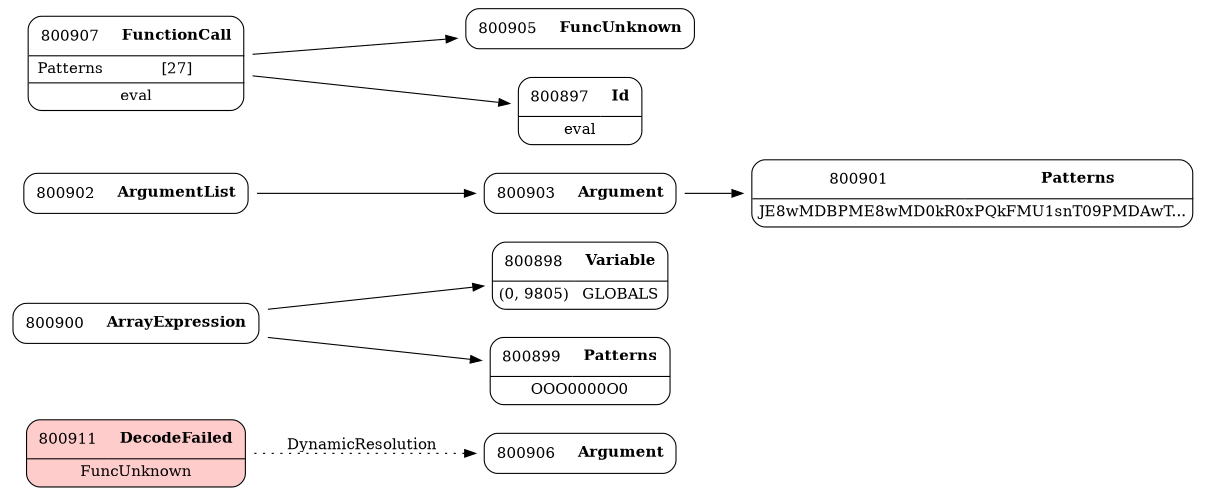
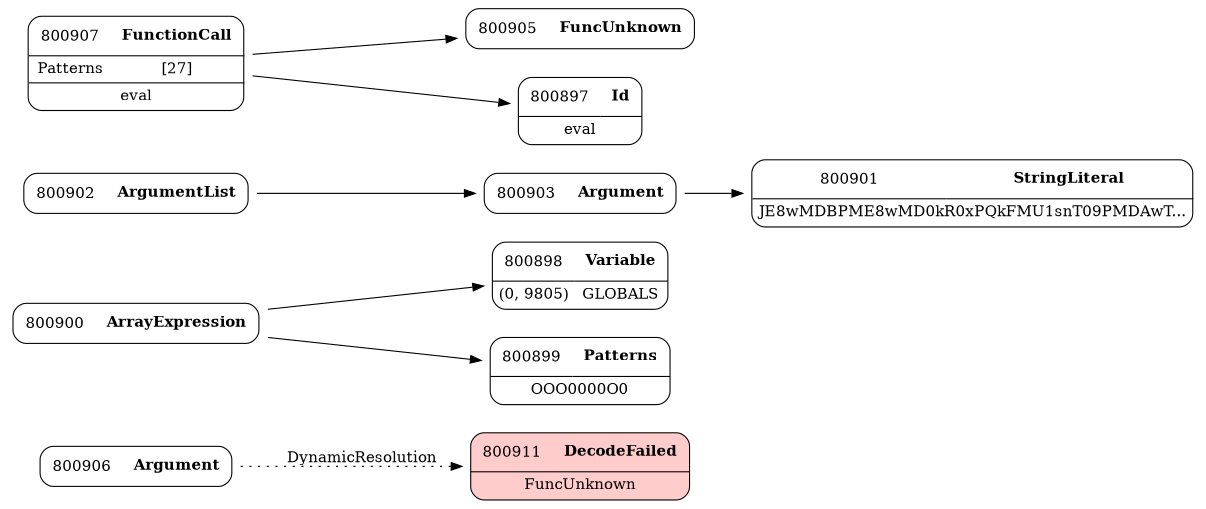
node "800901": text "Patterns" -> "StringLiteral"
edge "800911" -> "800906": reversed
